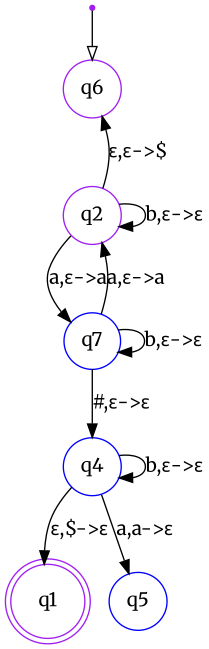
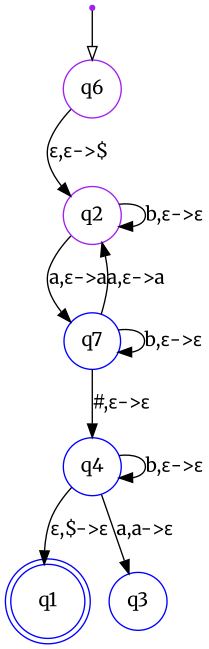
edge "q2" -> "q6": reversed
node "q1": color purple -> blue
node "q5": label "q5" -> "q3"
